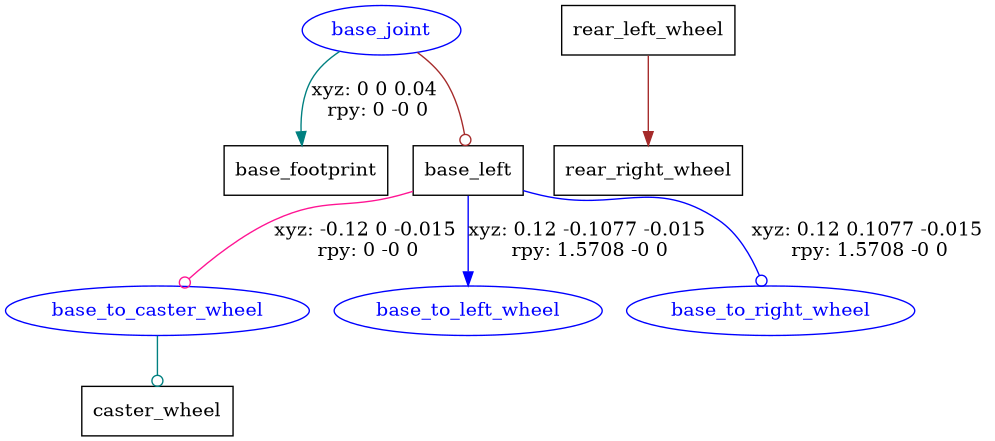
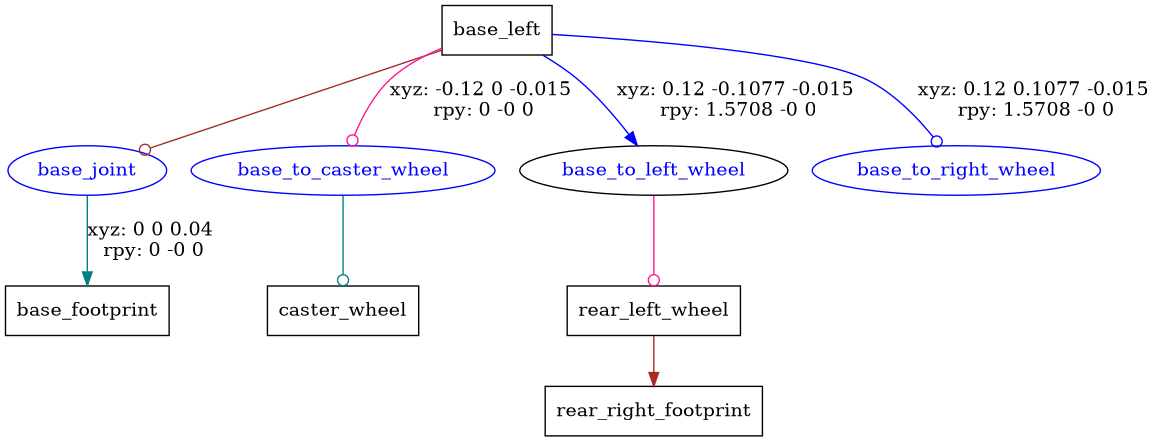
edge "base_joint" -> "base_left": reversed
node "rear_right_wheel": label "rear_right_wheel" -> "rear_right_footprint"
edge "base_to_left_wheel" -> "rear_left_wheel": added
node "base_to_left_wheel": color blue -> black
